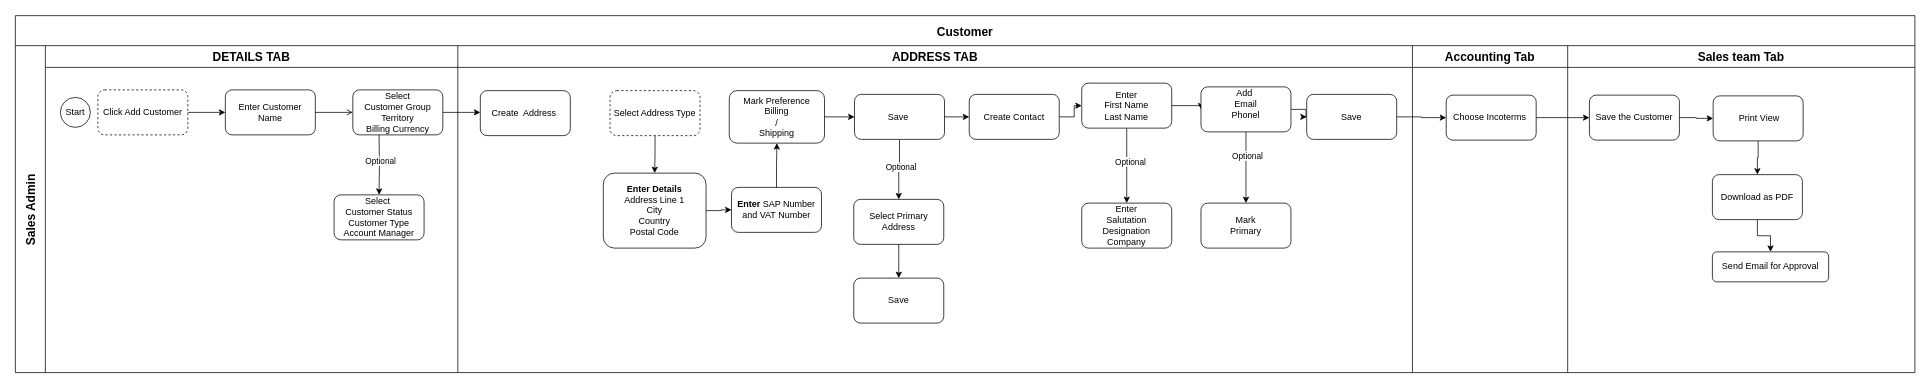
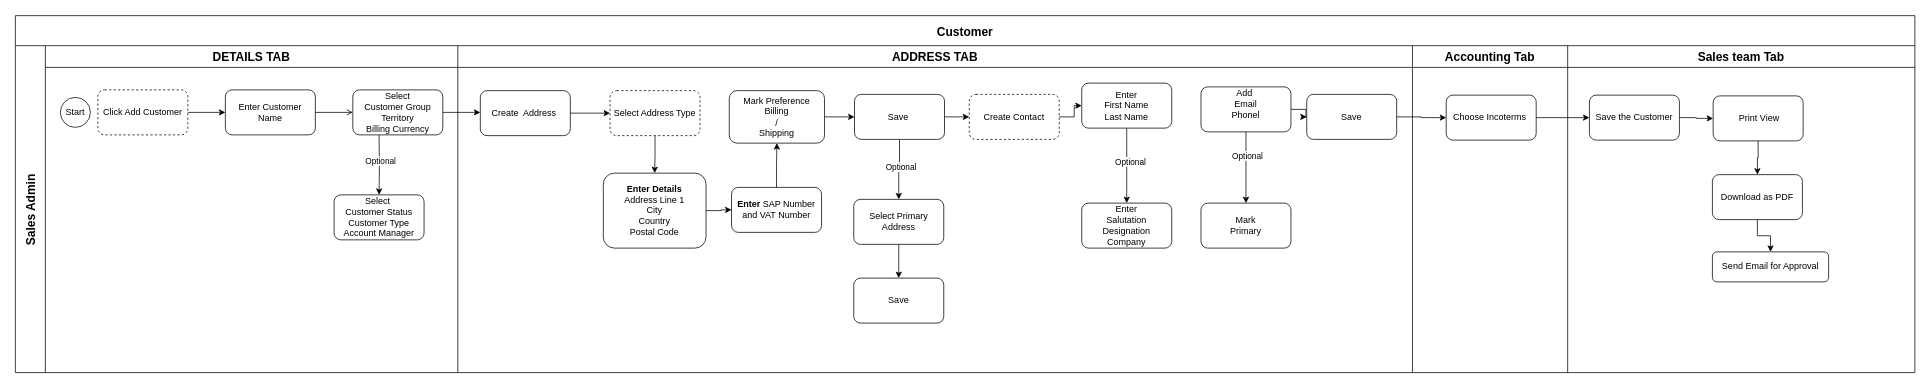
edge "Enter First Name Last Name" -> "Add Email Phonel": removed
edge "Create Address" -> "Select Address Type": added
node "Create Contact": style solid -> dashed
